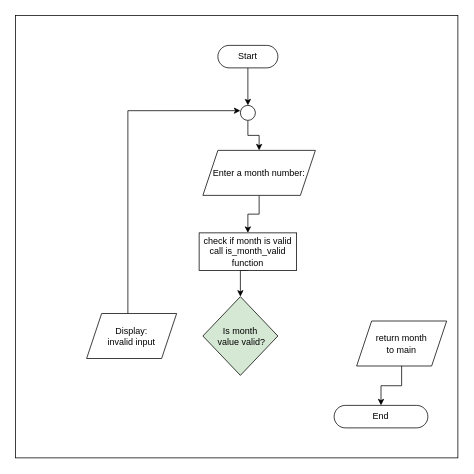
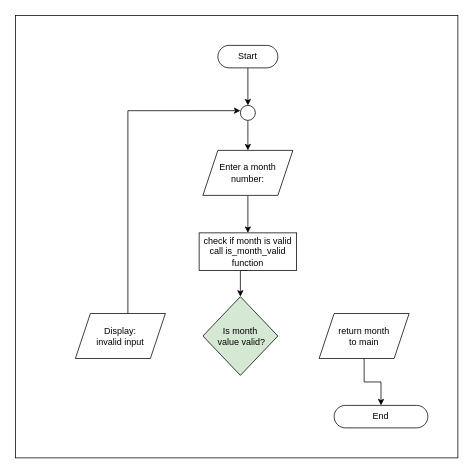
node "Enter a month number:": size 113x45 -> 90x45
node "Display: invalid input": moved (132, 336) -> (120, 336)
node "return month to main": moved (402, 344) -> (364, 336)
